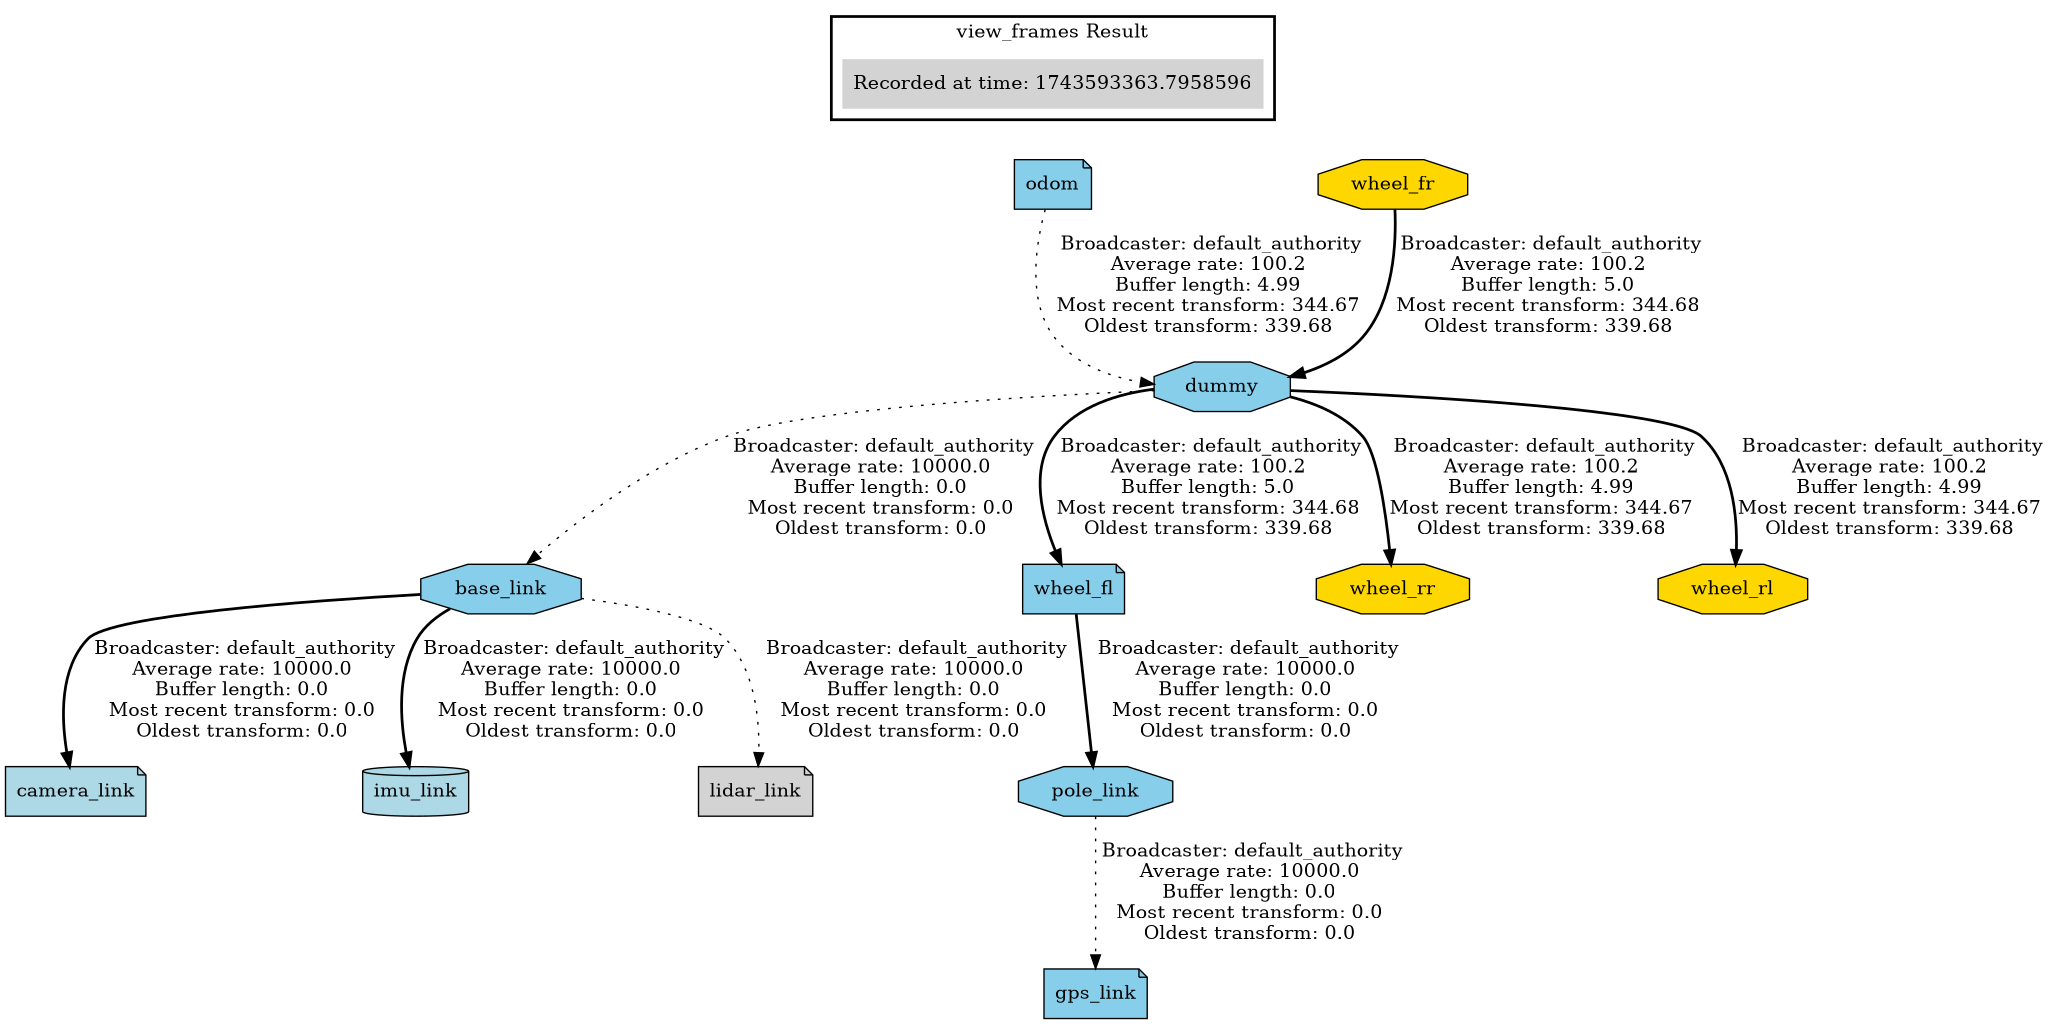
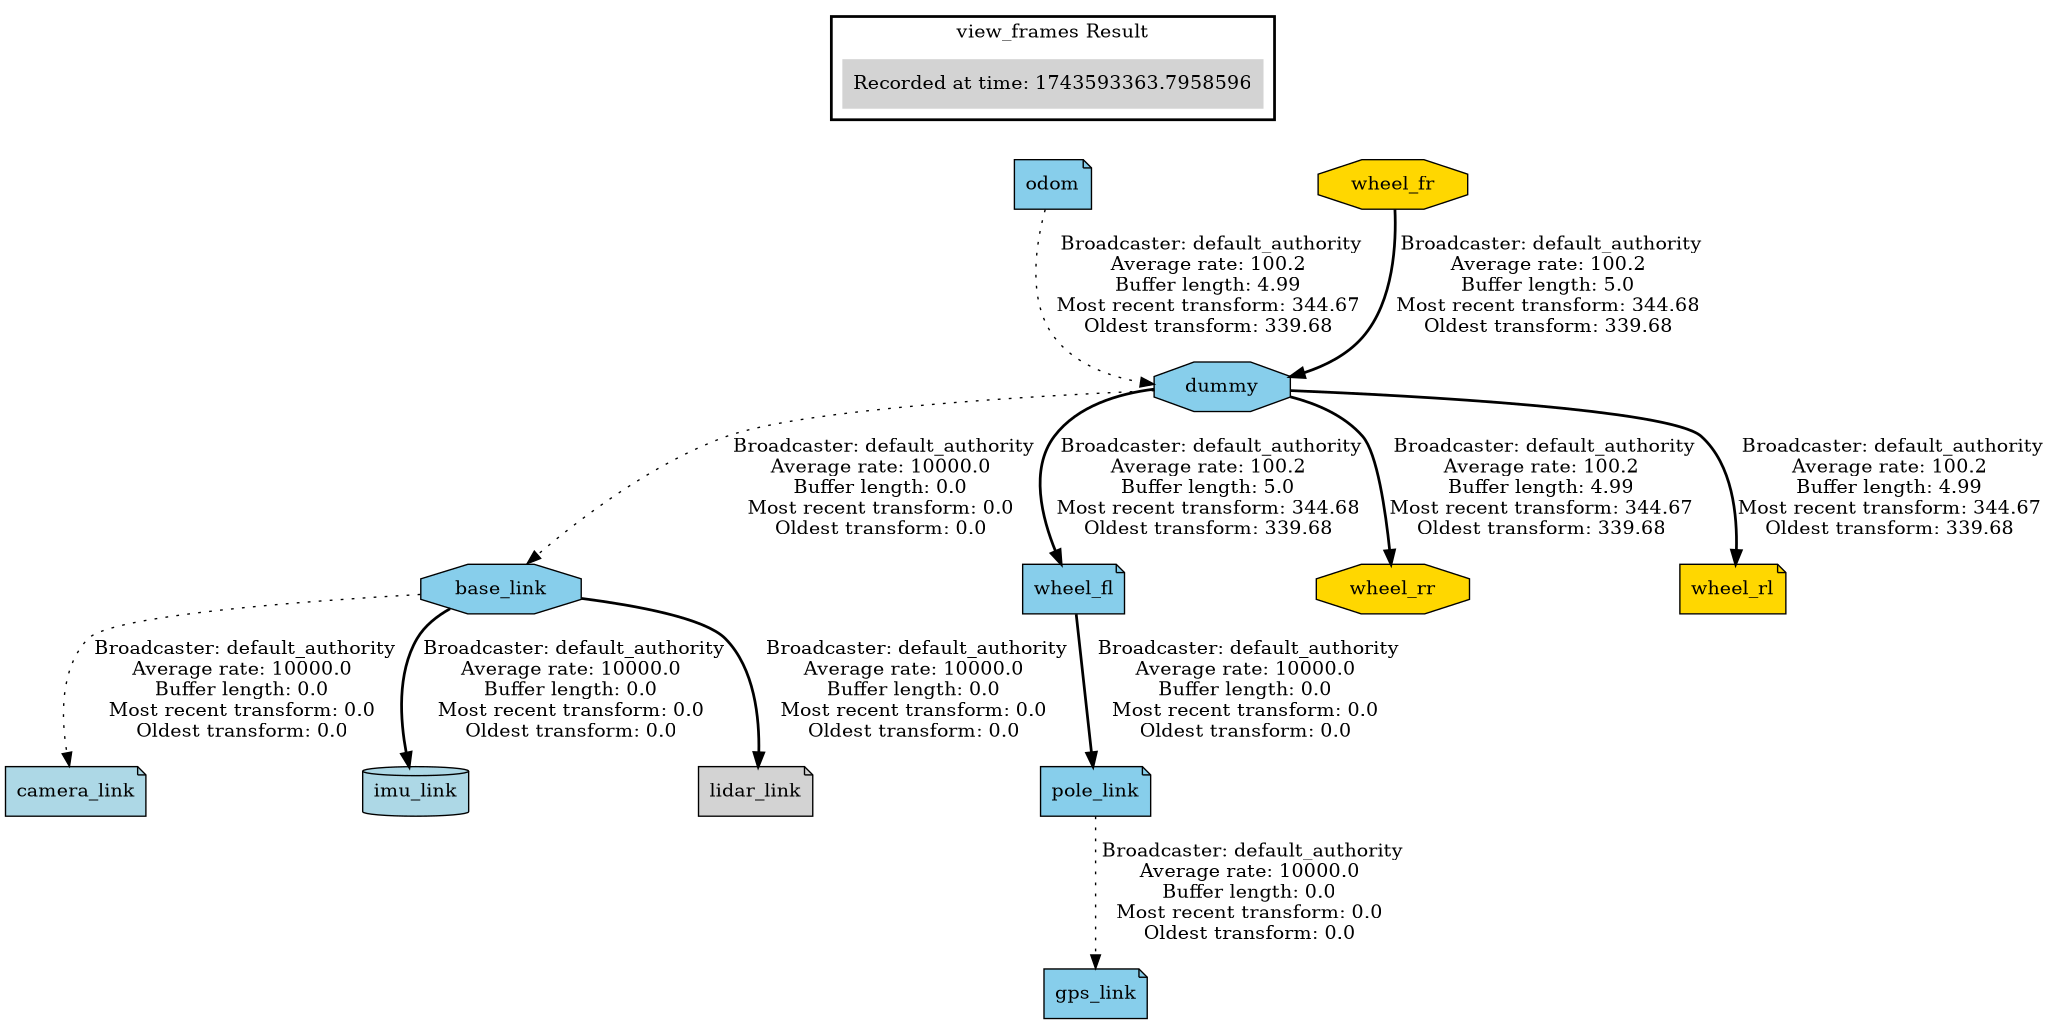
node "wheel_rl": shape octagon -> note
edge "base_link" -> "camera_link": style bold -> dotted
edge "base_link" -> "lidar_link": style dotted -> bold
node "pole_link": shape octagon -> note
